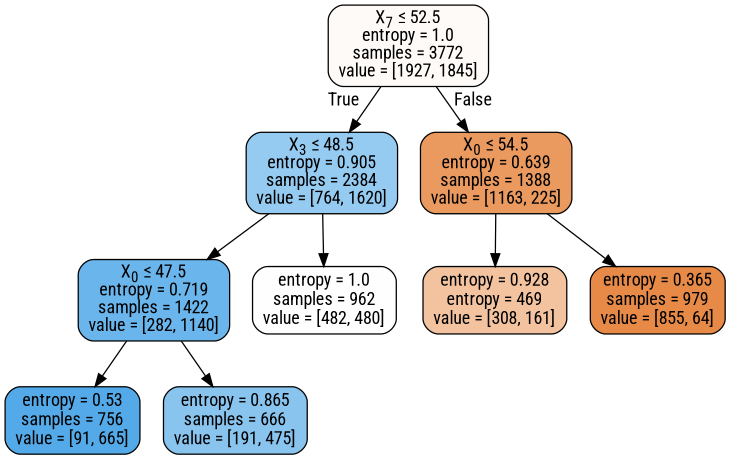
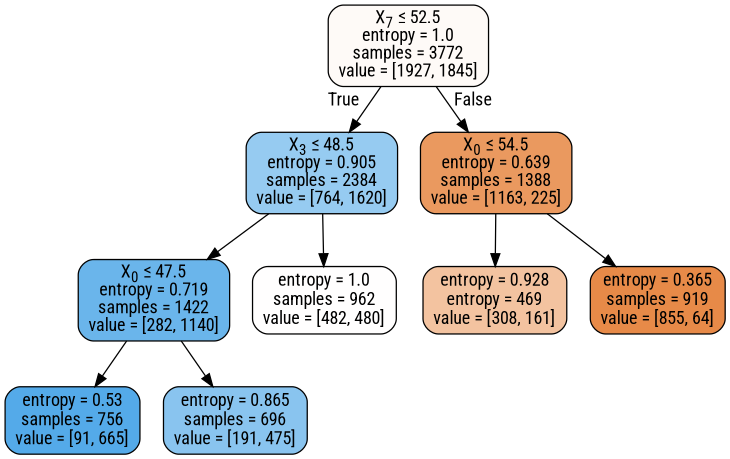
node "entropy = 0.365": text "samples = 979" -> "samples = 919"
node "entropy = 0.865": text "samples = 666" -> "samples = 696"
